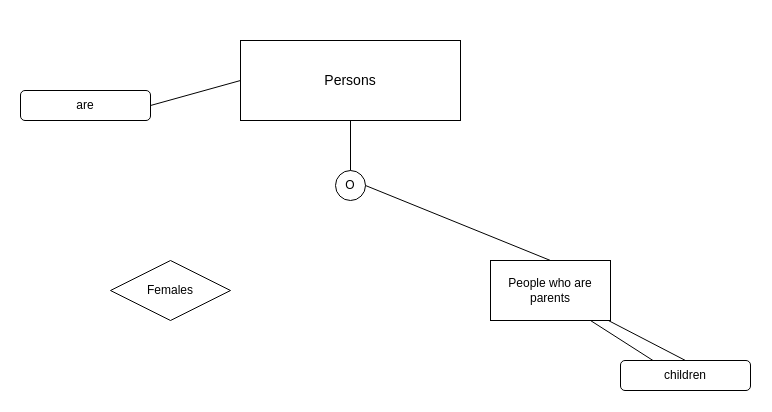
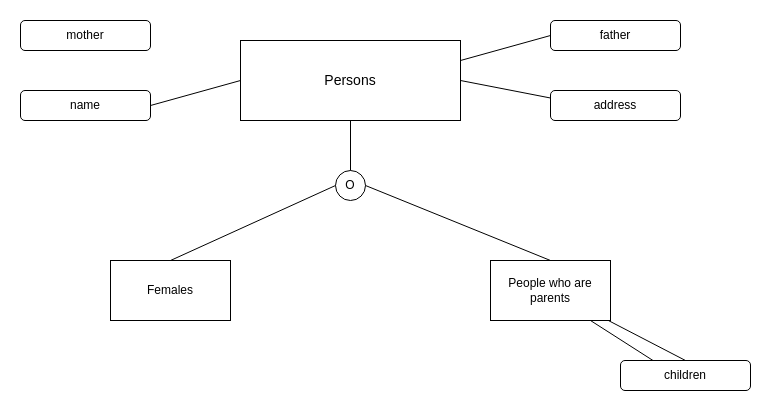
node "mother": added
node "father": added
edge "father" -- "Persons": added
edge "Persons" -- "address": added
node "are": label "are" -> "name"
node "address": added
edge "O" -- "Females": added
node "Females": shape diamond -> rectangle
